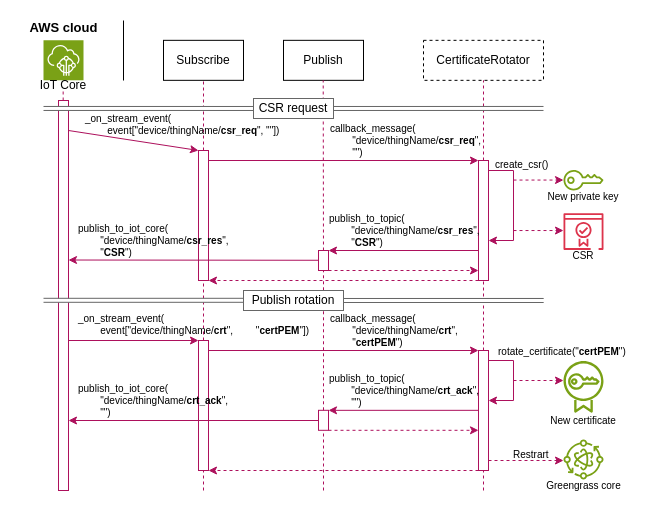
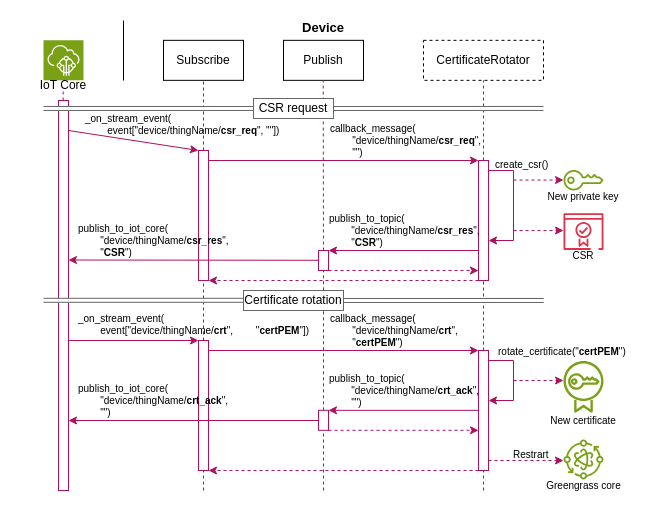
node "AWS cloud": removed
node "Device": added
node "Publish rotation": label "Publish rotation" -> "Certificate rotation"
